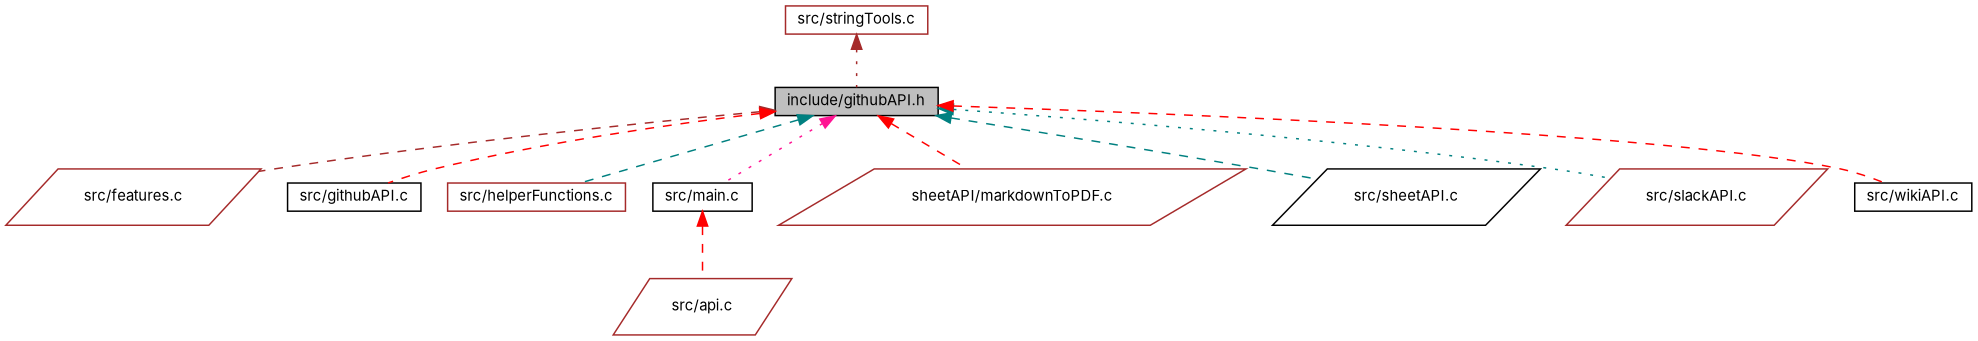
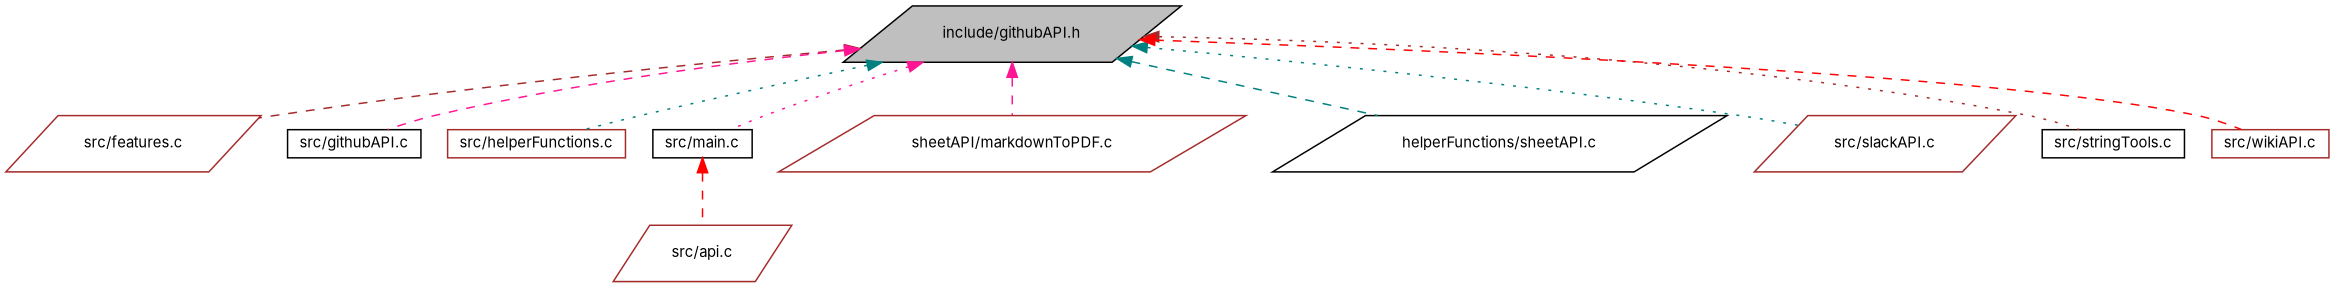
node "src/stringTools.c": color brown -> black
edge "include/githubAPI.h" -> "src/stringTools.c": reversed
node "include/githubAPI.h": shape box -> parallelogram
edge "src/githubAPI.c" -> "include/githubAPI.h": color red -> deeppink
edge "sheetAPI/markdownToPDF.c" -> "include/githubAPI.h": color red -> deeppink
edge "src/helperFunctions.c" -> "include/githubAPI.h": style dashed -> dotted
node "src/sheetAPI.c": label "src/sheetAPI.c" -> "helperFunctions/sheetAPI.c"
node "src/wikiAPI.c": color black -> brown
